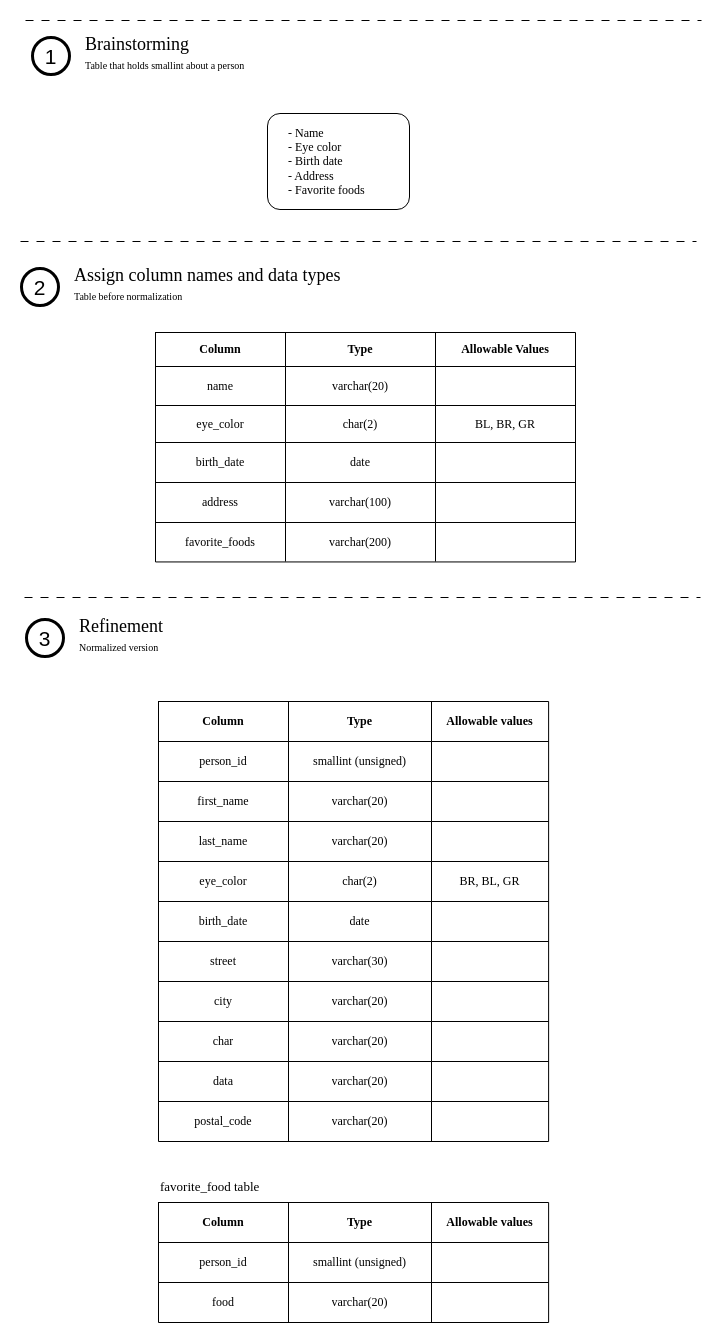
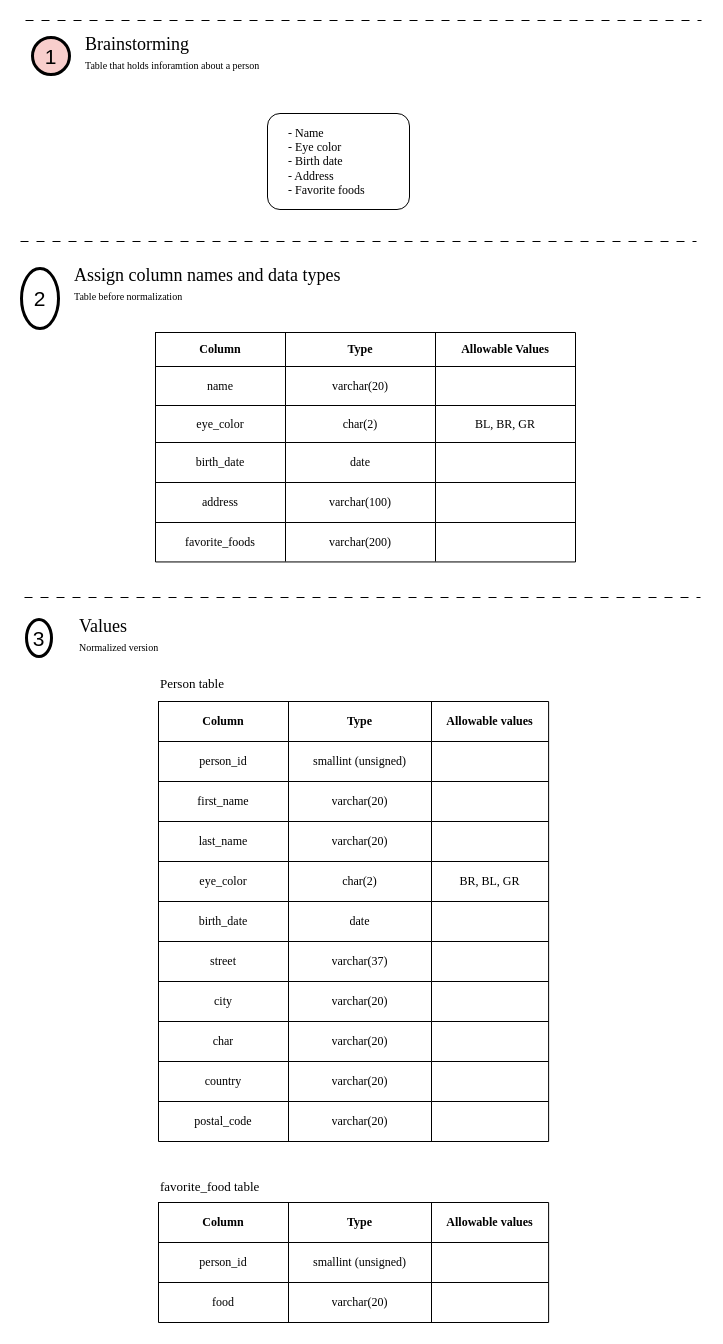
node "1": fillcolor #ffffff -> #f8cecc
node "Table that holds smallint about a person": label "Table that holds smallint about a person" -> "Table that holds inforamtion about a person"
node "2": size 37x37 -> 37x60
node "Refinement": label "Refinement" -> "Values"
node "3": size 37x37 -> 25x37
node "Person table": added
node "varchar(30)": label "varchar(30)" -> "varchar(37)"
node "data": label "data" -> "country"
